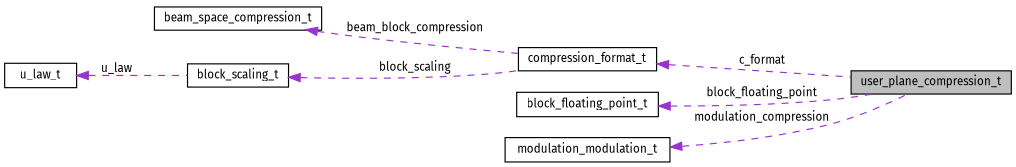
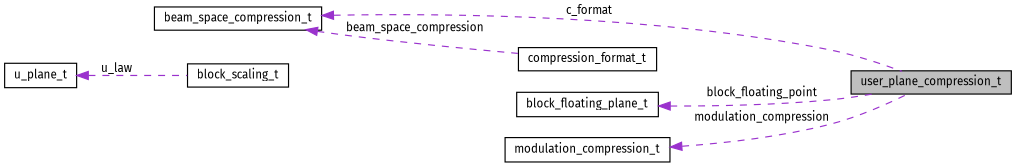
edge "compression_format_t" -> "beam_space_compression_t": label " beam_block_compression" -> " beam_space_compression"
edge "user_plane_compression_t" -> "compression_format_t": now "user_plane_compression_t" -> "beam_space_compression_t"
node "u_law_t": label "u_law_t" -> "u_plane_t"
edge "compression_format_t" -> "block_scaling_t": removed, label "block_scaling"
node "block_floating_point_t": label "block_floating_point_t" -> "block_floating_plane_t"
node "modulation_modulation_t": label "modulation_modulation_t" -> "modulation_compression_t"
